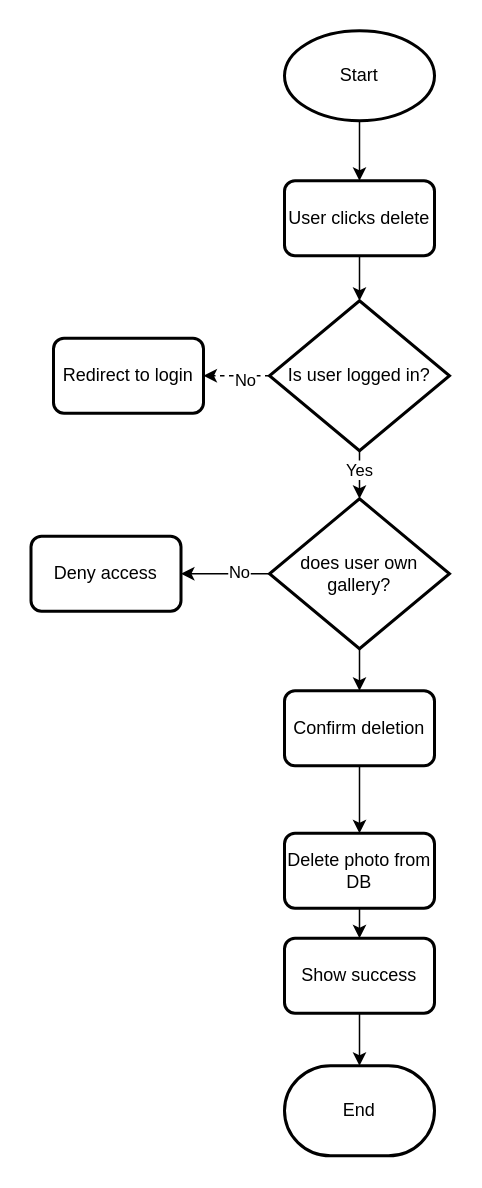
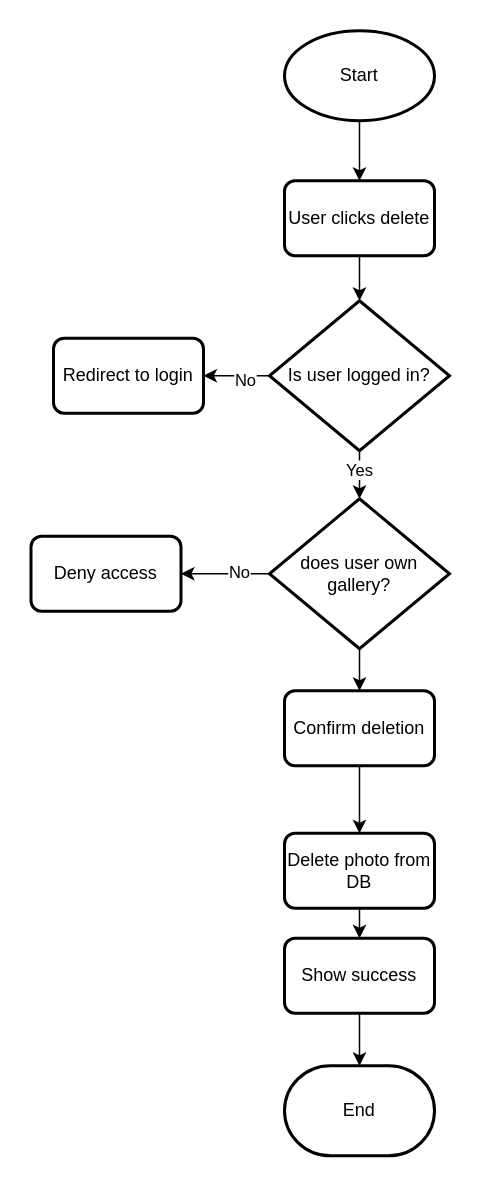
edge "Is user logged in?" -> "Redirect to login": style dashed -> solid
